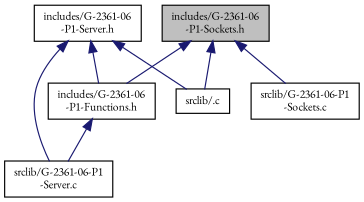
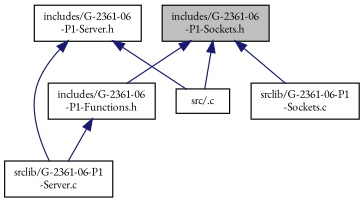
edge "includes/G-2361-06 -P1-Functions.h" -> "includes/G-2361-06 -P1-Server.h": removed
node "srclib/.c": label "srclib/.c" -> "src/.c"
